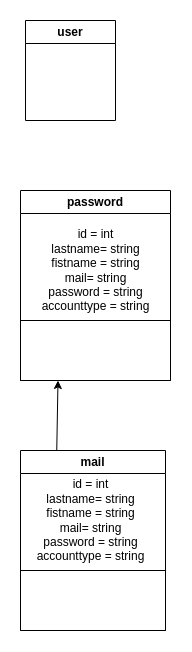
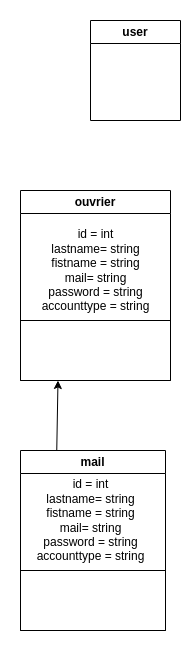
node "user": moved (71, 71) -> (136, 71)
node "password": label "password" -> "ouvrier"
